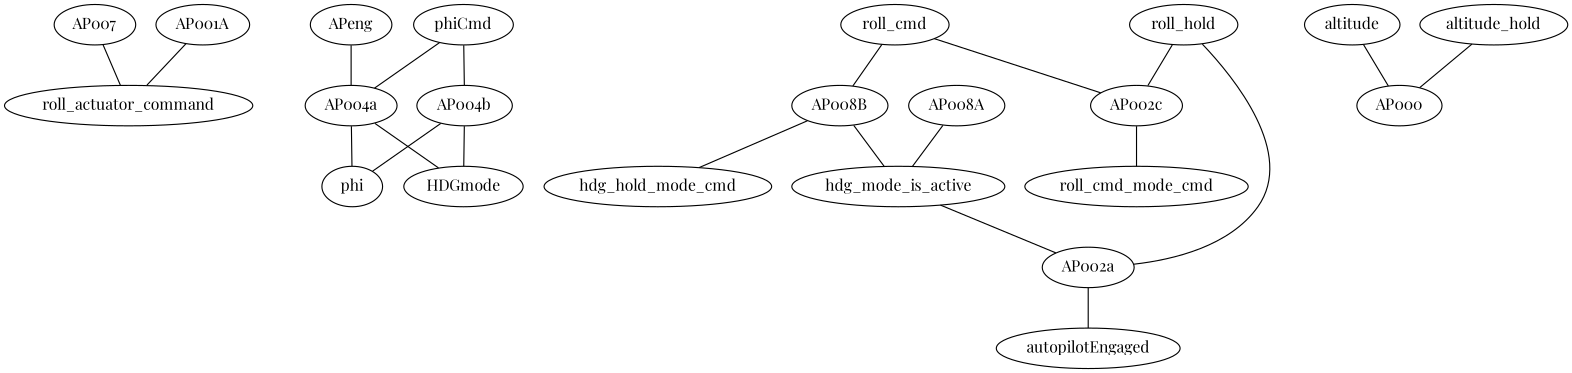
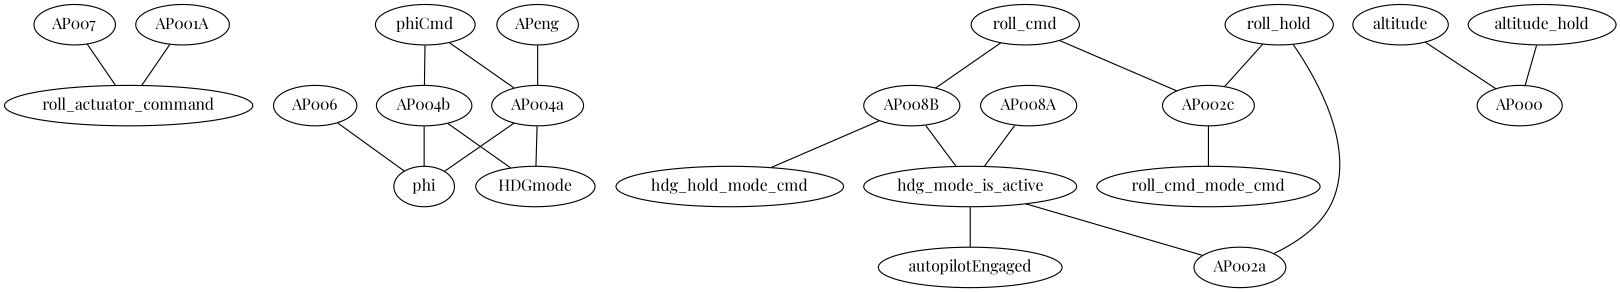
node "AP006": added
edge "AP002a" -- "autopilotEngaged": now "hdg_mode_is_active" -- "autopilotEngaged"
